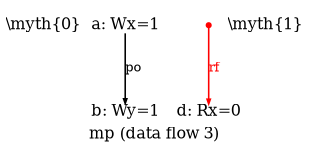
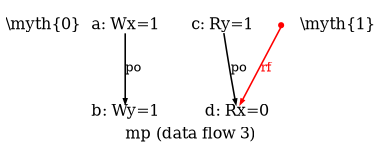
node "c: Ry=1": added
